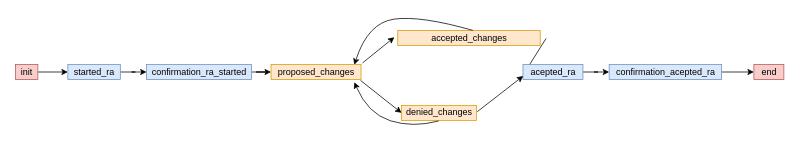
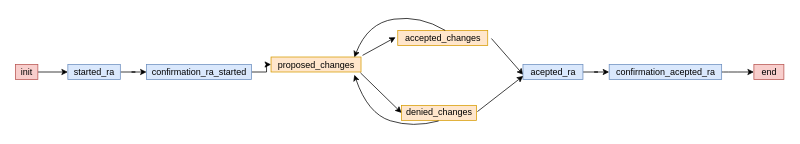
node "accepted_changes": size 143x15 -> 90x15
node "proposed_changes": moved (316, 72) -> (316, 65)
